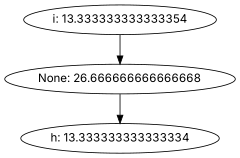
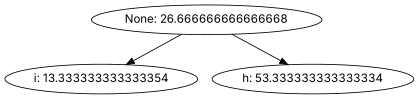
edge "i: 13.333333333333354" -> "None: 26.666666666666668": reversed
node "h: 13.333333333333334": label "h: 13.333333333333334" -> "h: 53.333333333333334"
